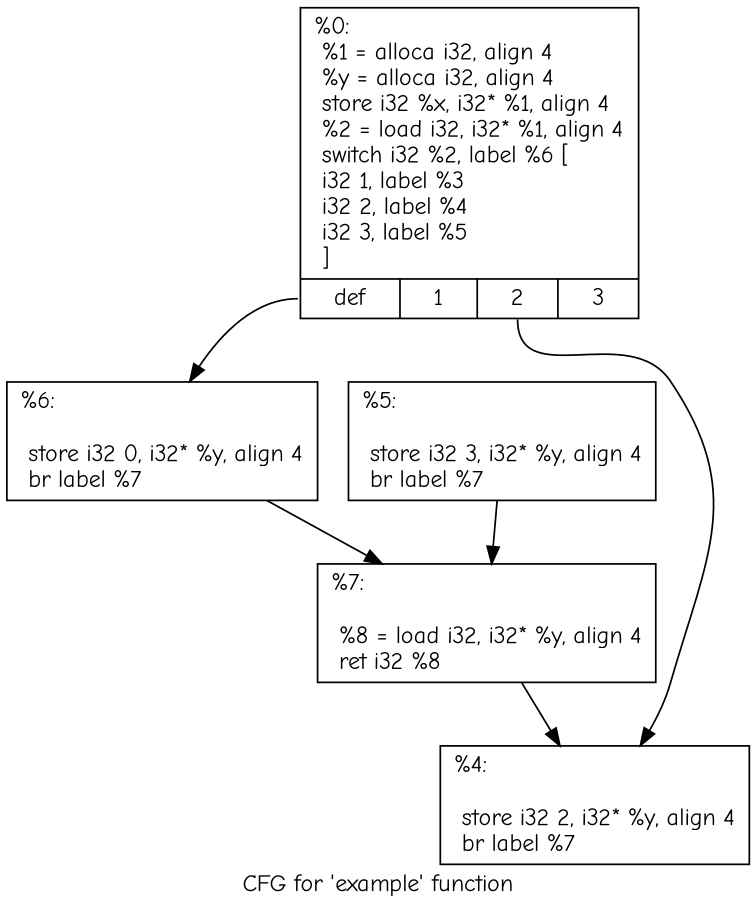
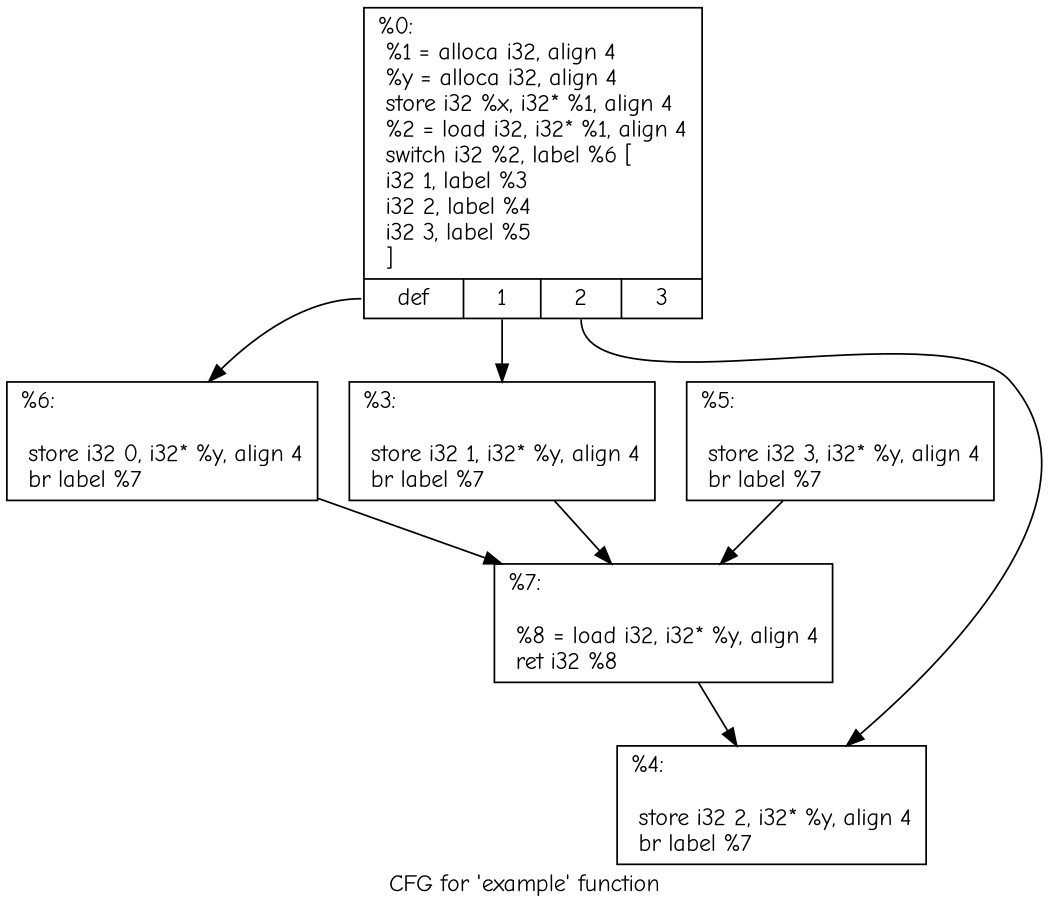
node "%3:": added
